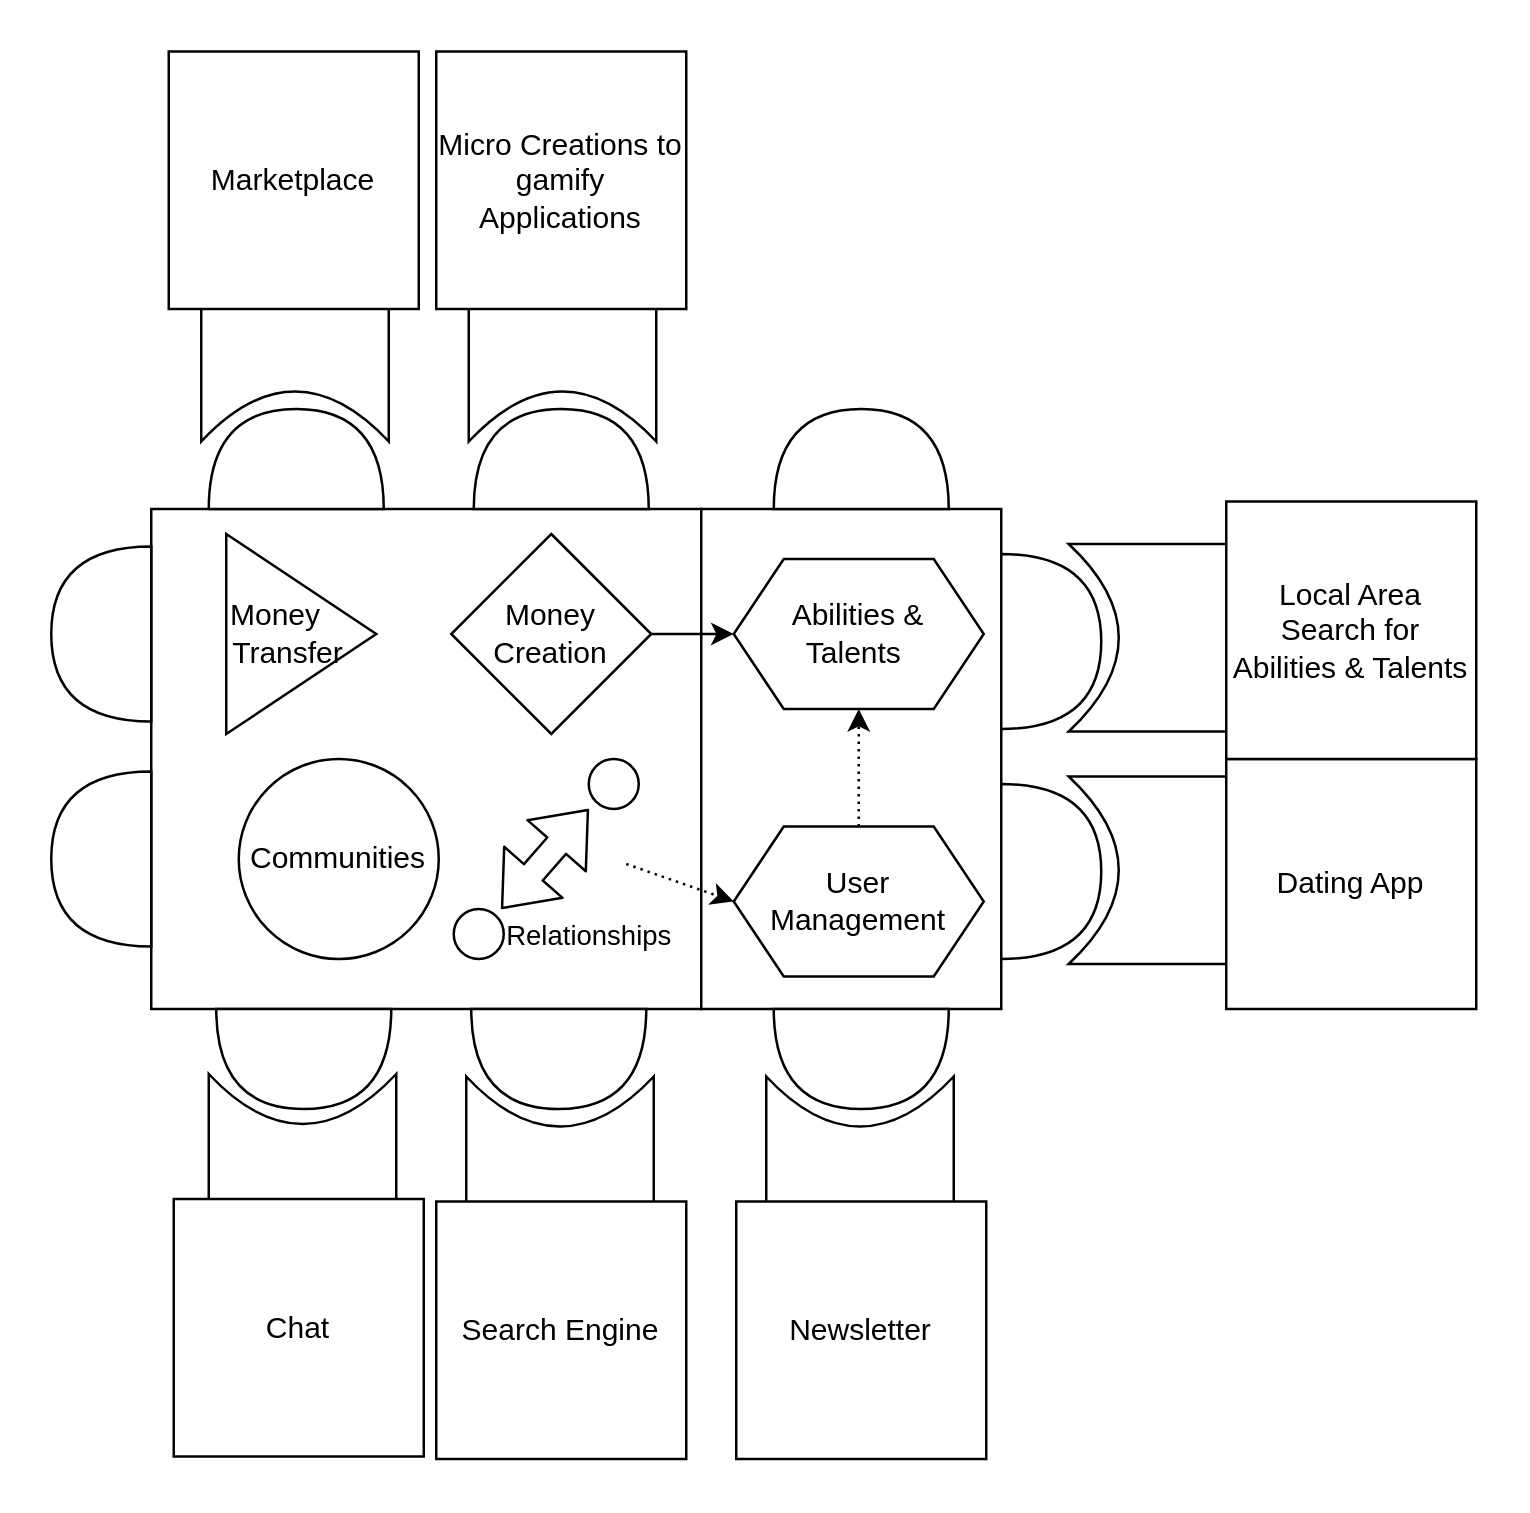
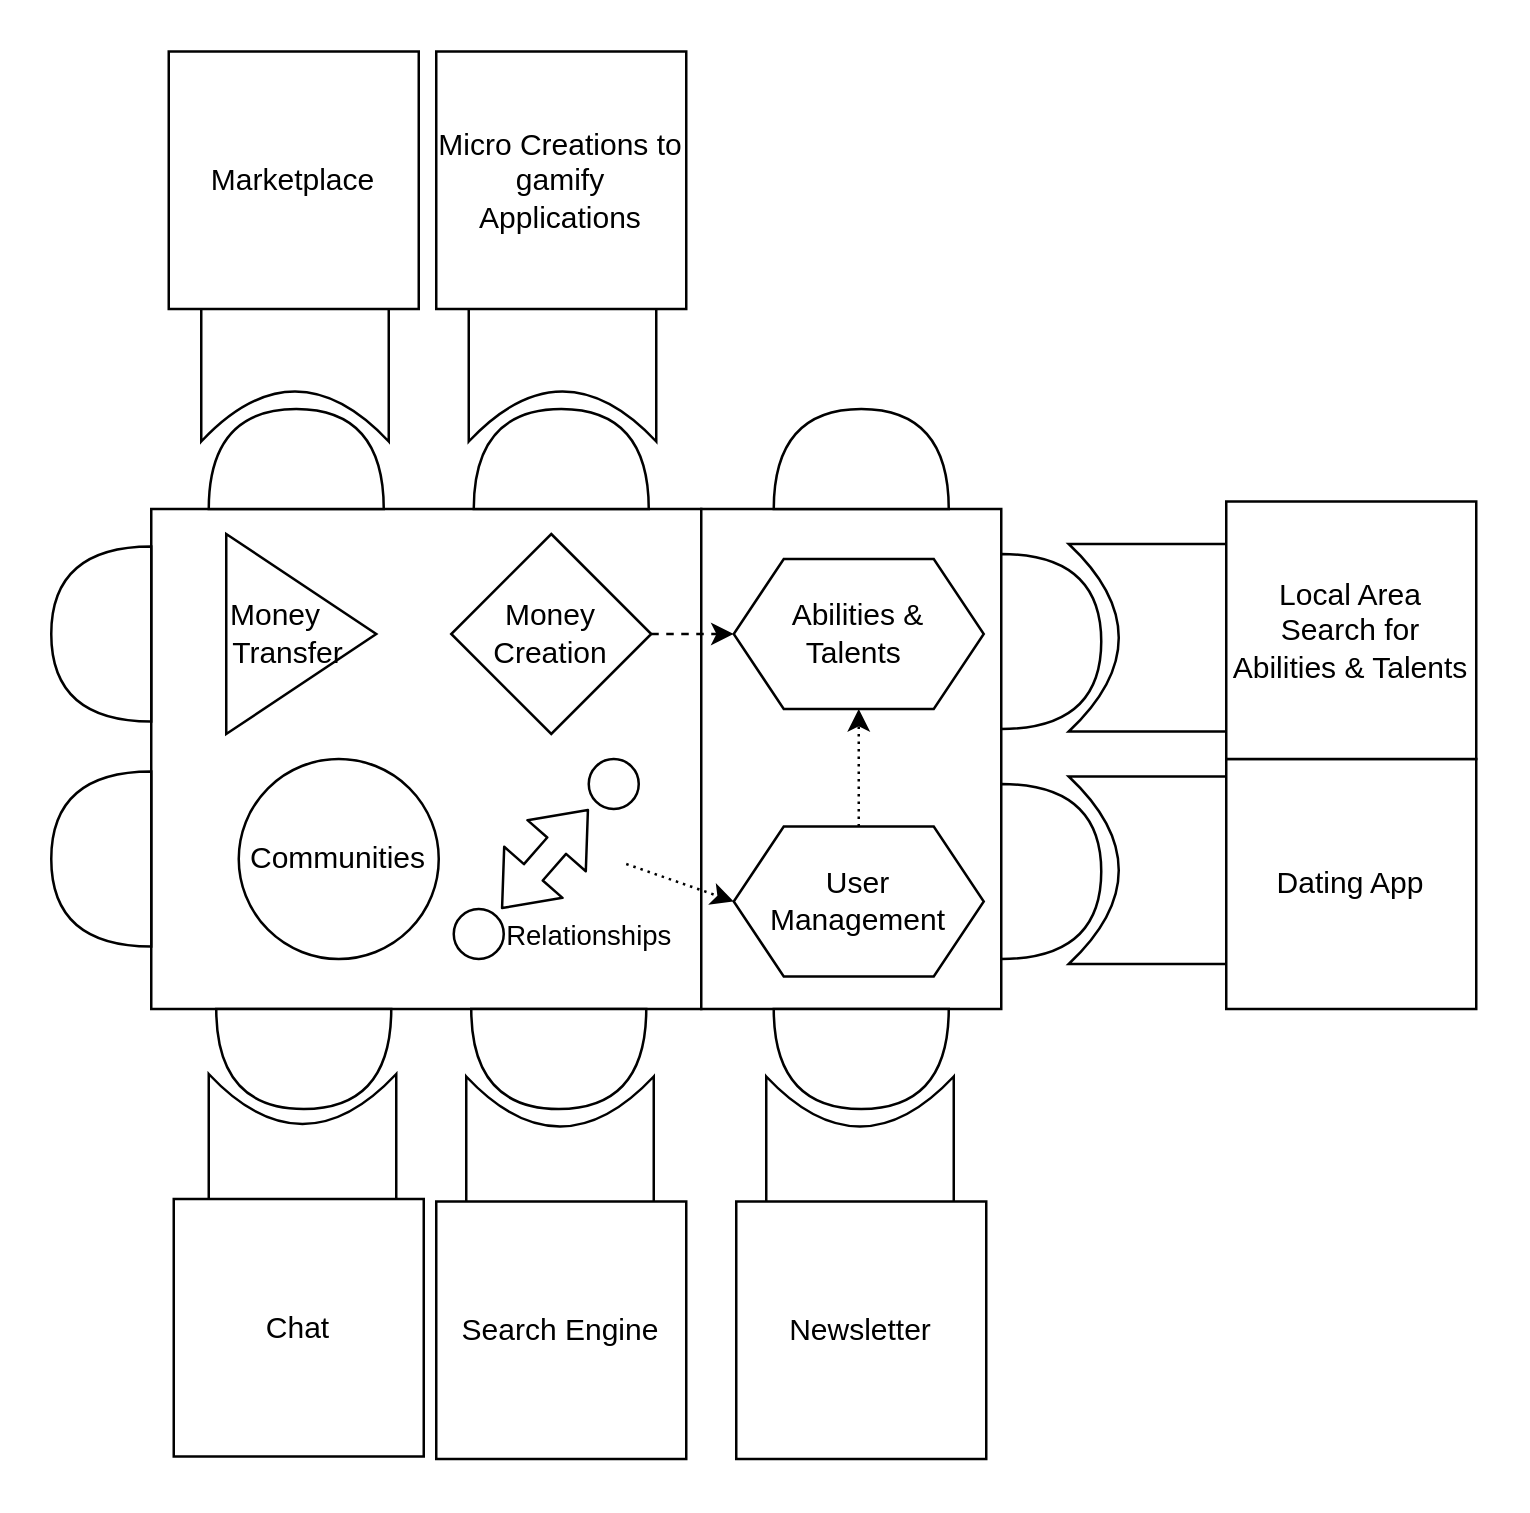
edge "Money Creation" -> "Abilities & Talents": style solid -> dashed
